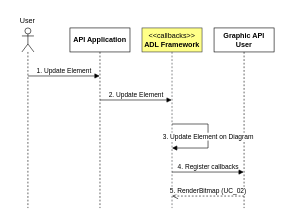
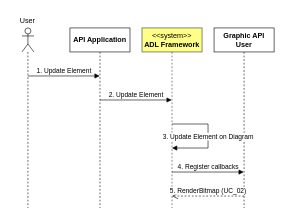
node "<<callbacks>> ADL Framework": label "<<callbacks>> ADL Framework" -> "<<system>> ADL Framework"
